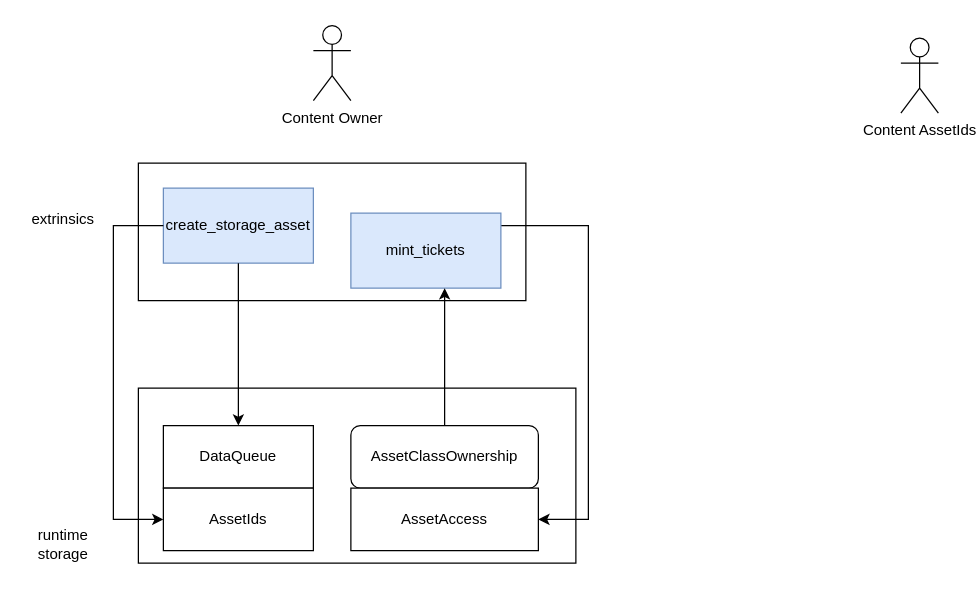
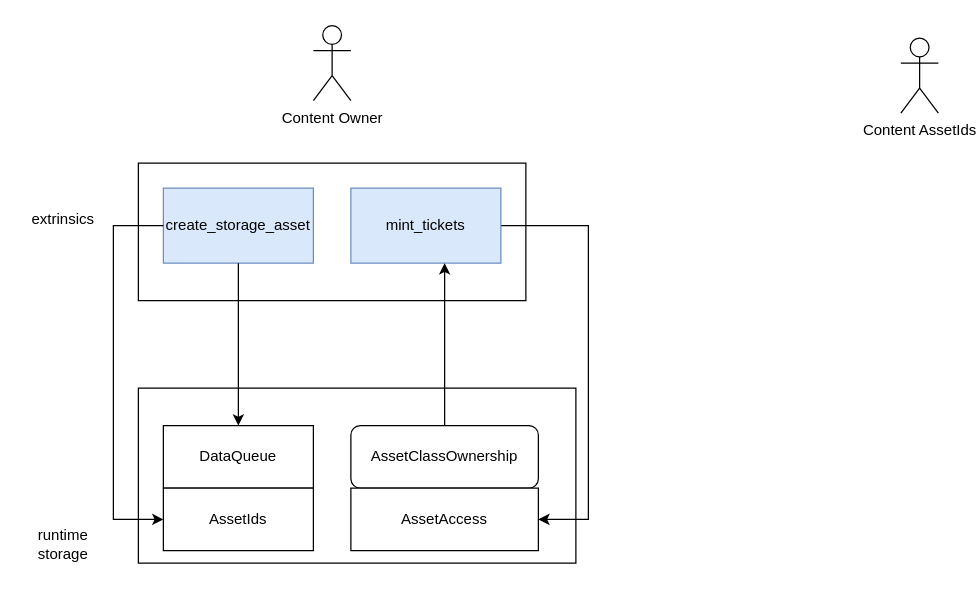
node "mint_tickets": moved (426, 251) -> (426, 226)
